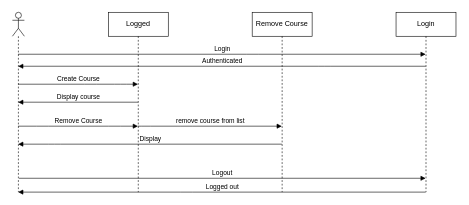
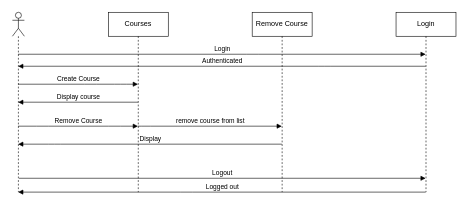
node "Logged": label "Logged" -> "Courses"
